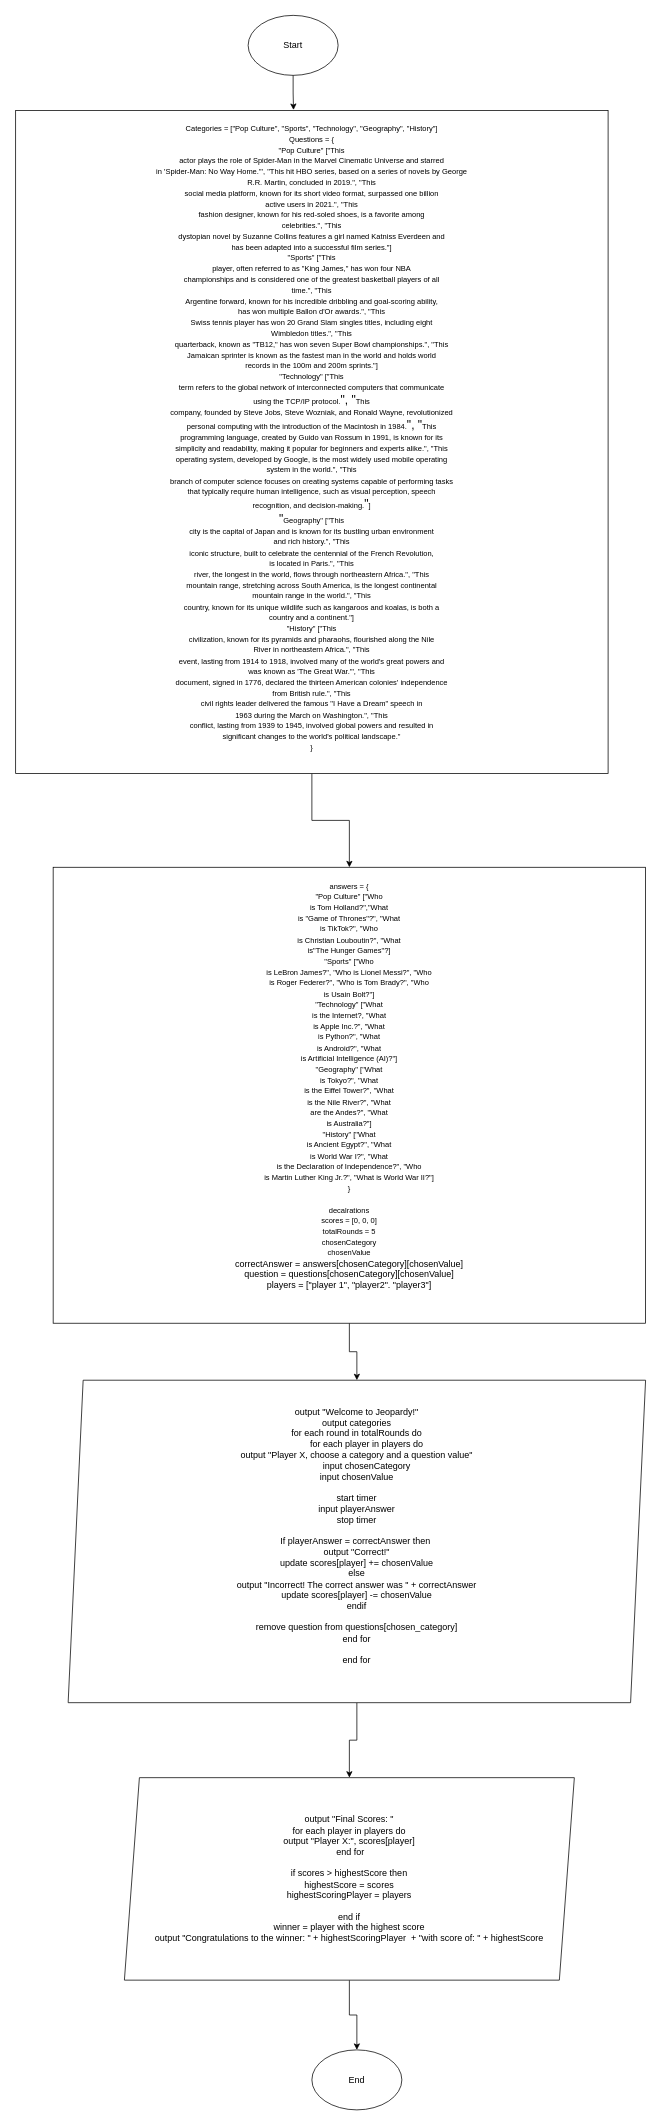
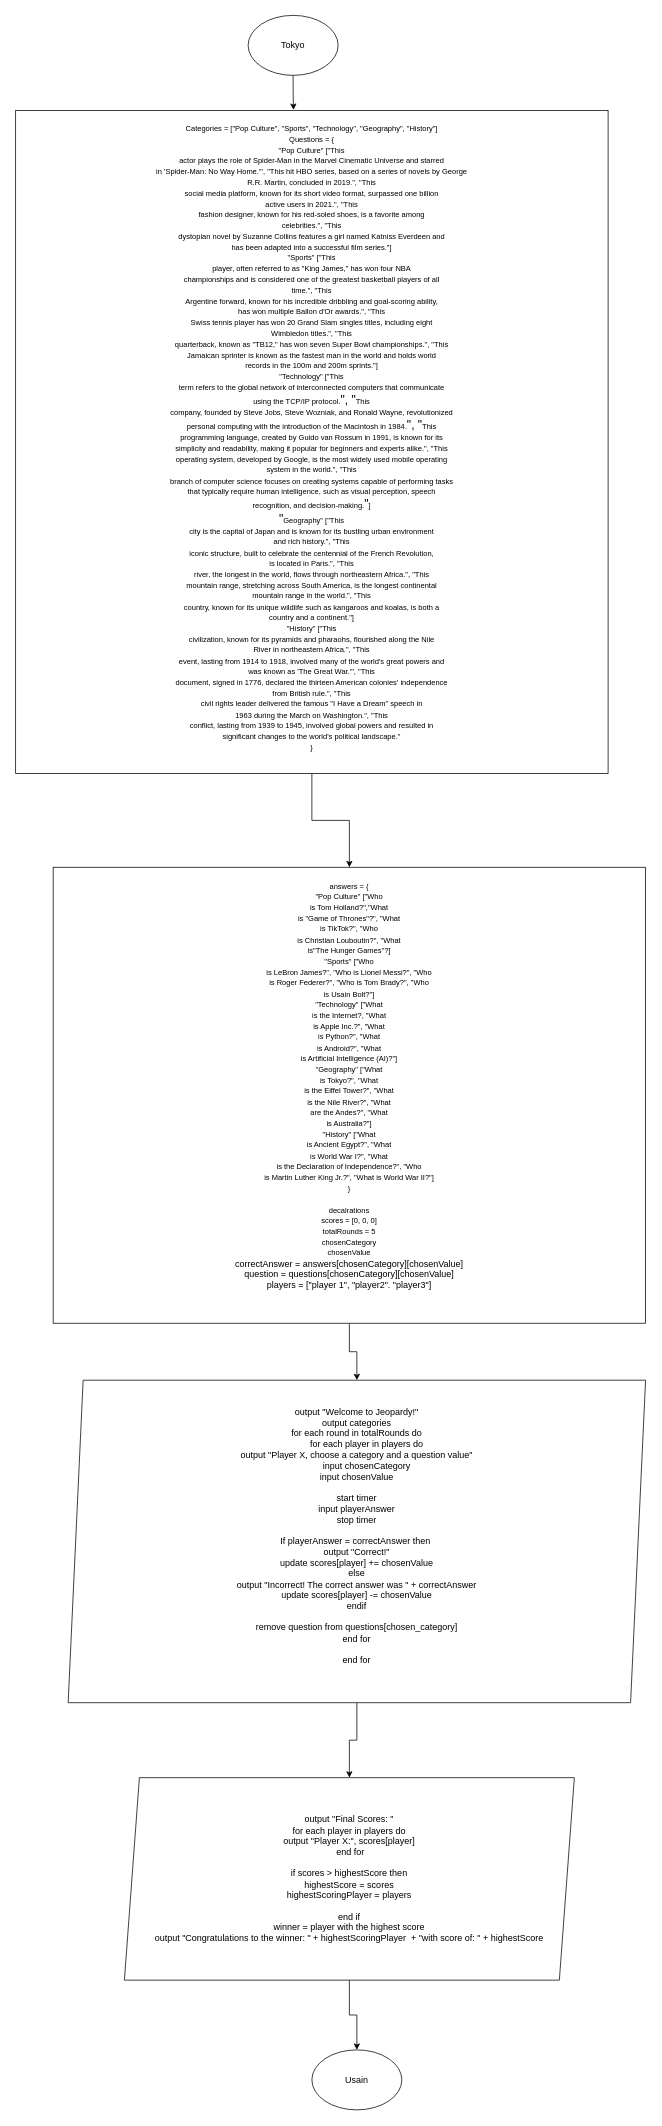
node "Start": label "Start" -> "Tokyo"
node "End": label "End" -> "Usain"
